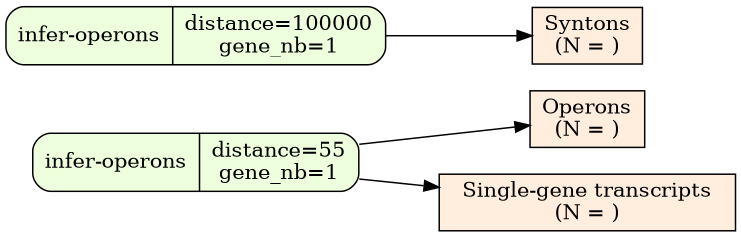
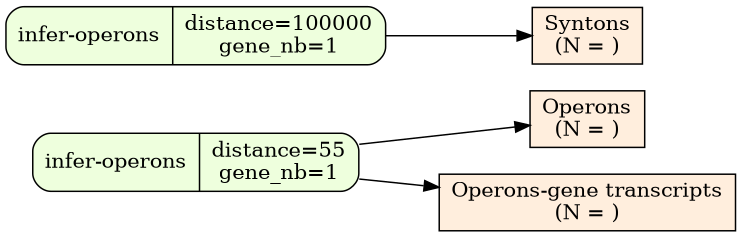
node "Single-gene transcripts (N = )": label "Single-gene transcripts (N = )" -> "Operons-gene transcripts (N = )"
